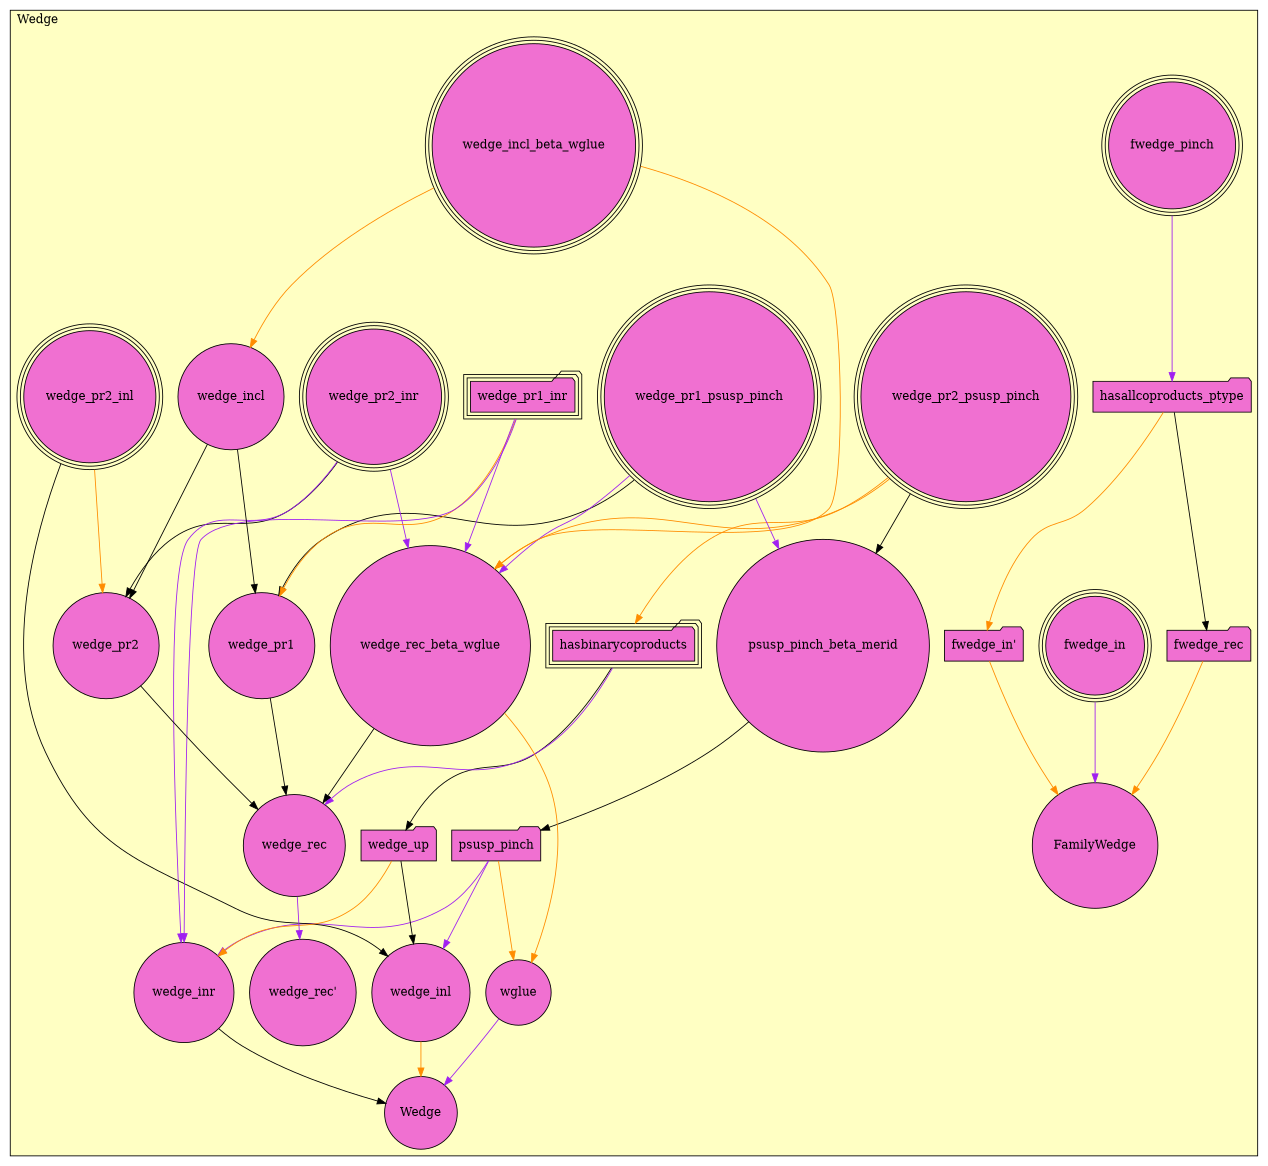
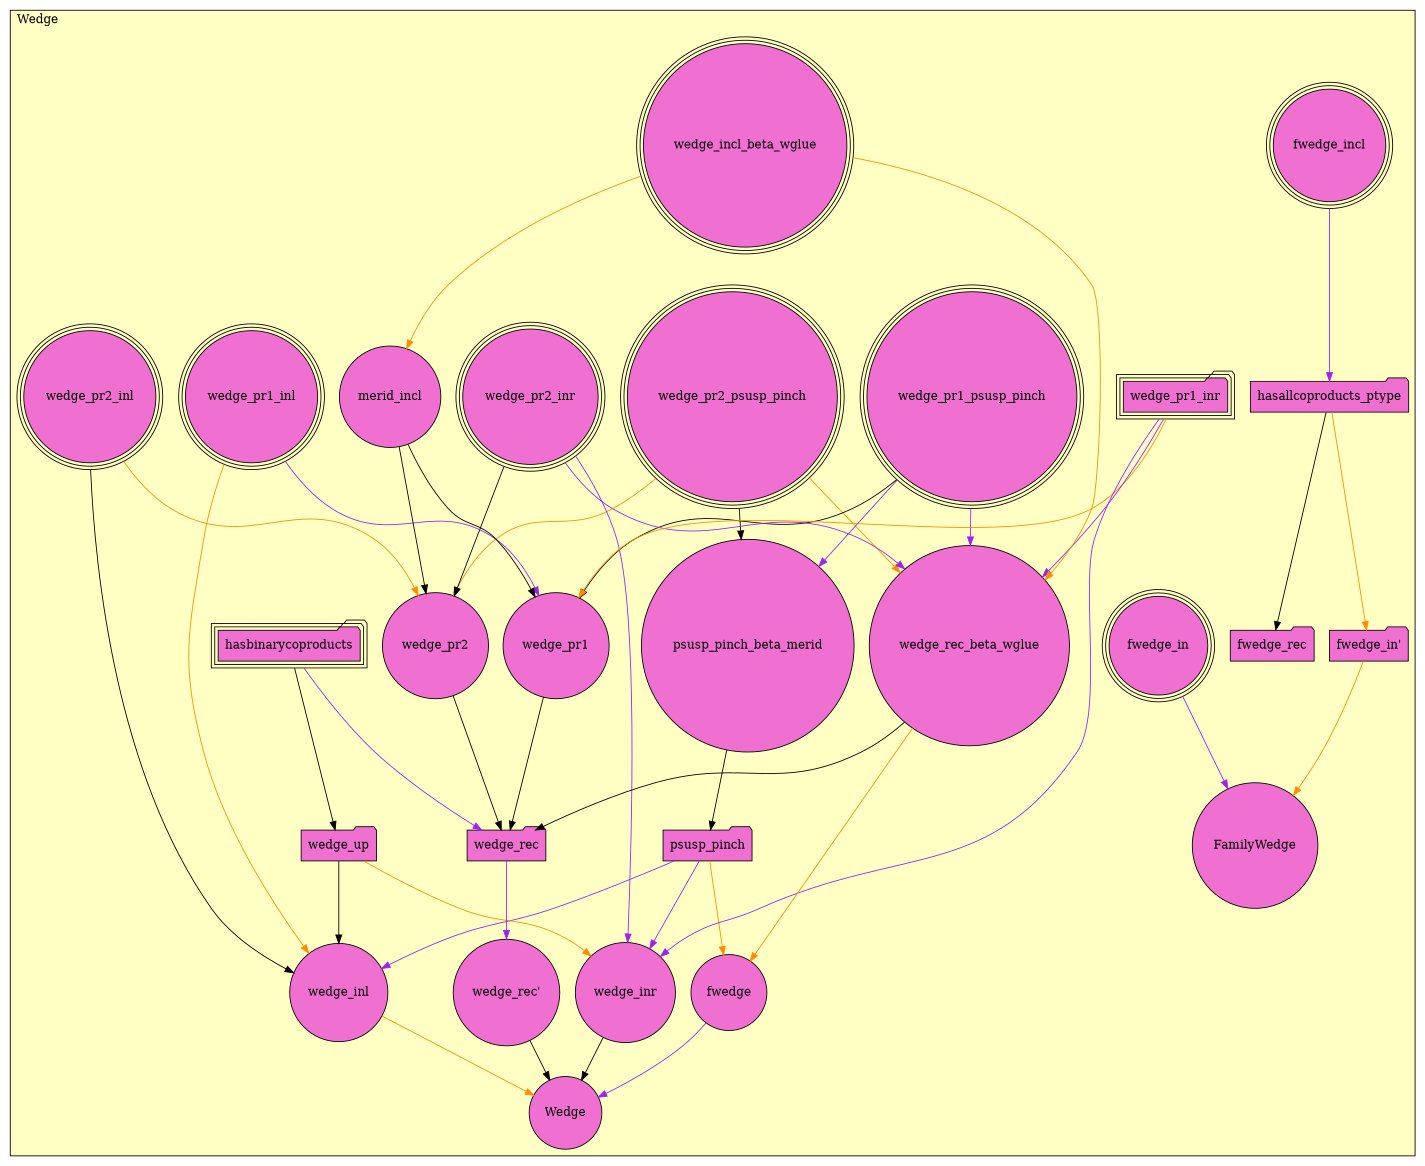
node "fwedge_pinch": label "fwedge_pinch" -> "fwedge_incl"
node "wedge_incl": label "wedge_incl" -> "merid_incl"
node "wedge_pr1_inl": added
edge "wedge_pr2_psusp_pinch" -> "hasbinarycoproducts": now "wedge_pr2_psusp_pinch" -> "wedge_pr2"
edge "fwedge_rec" -> "FamilyWedge": removed
node "wedge_rec": shape circle -> folder
node "wglue": label "wglue" -> "fwedge"
edge "wedge_rec'" -> "Wedge": added
